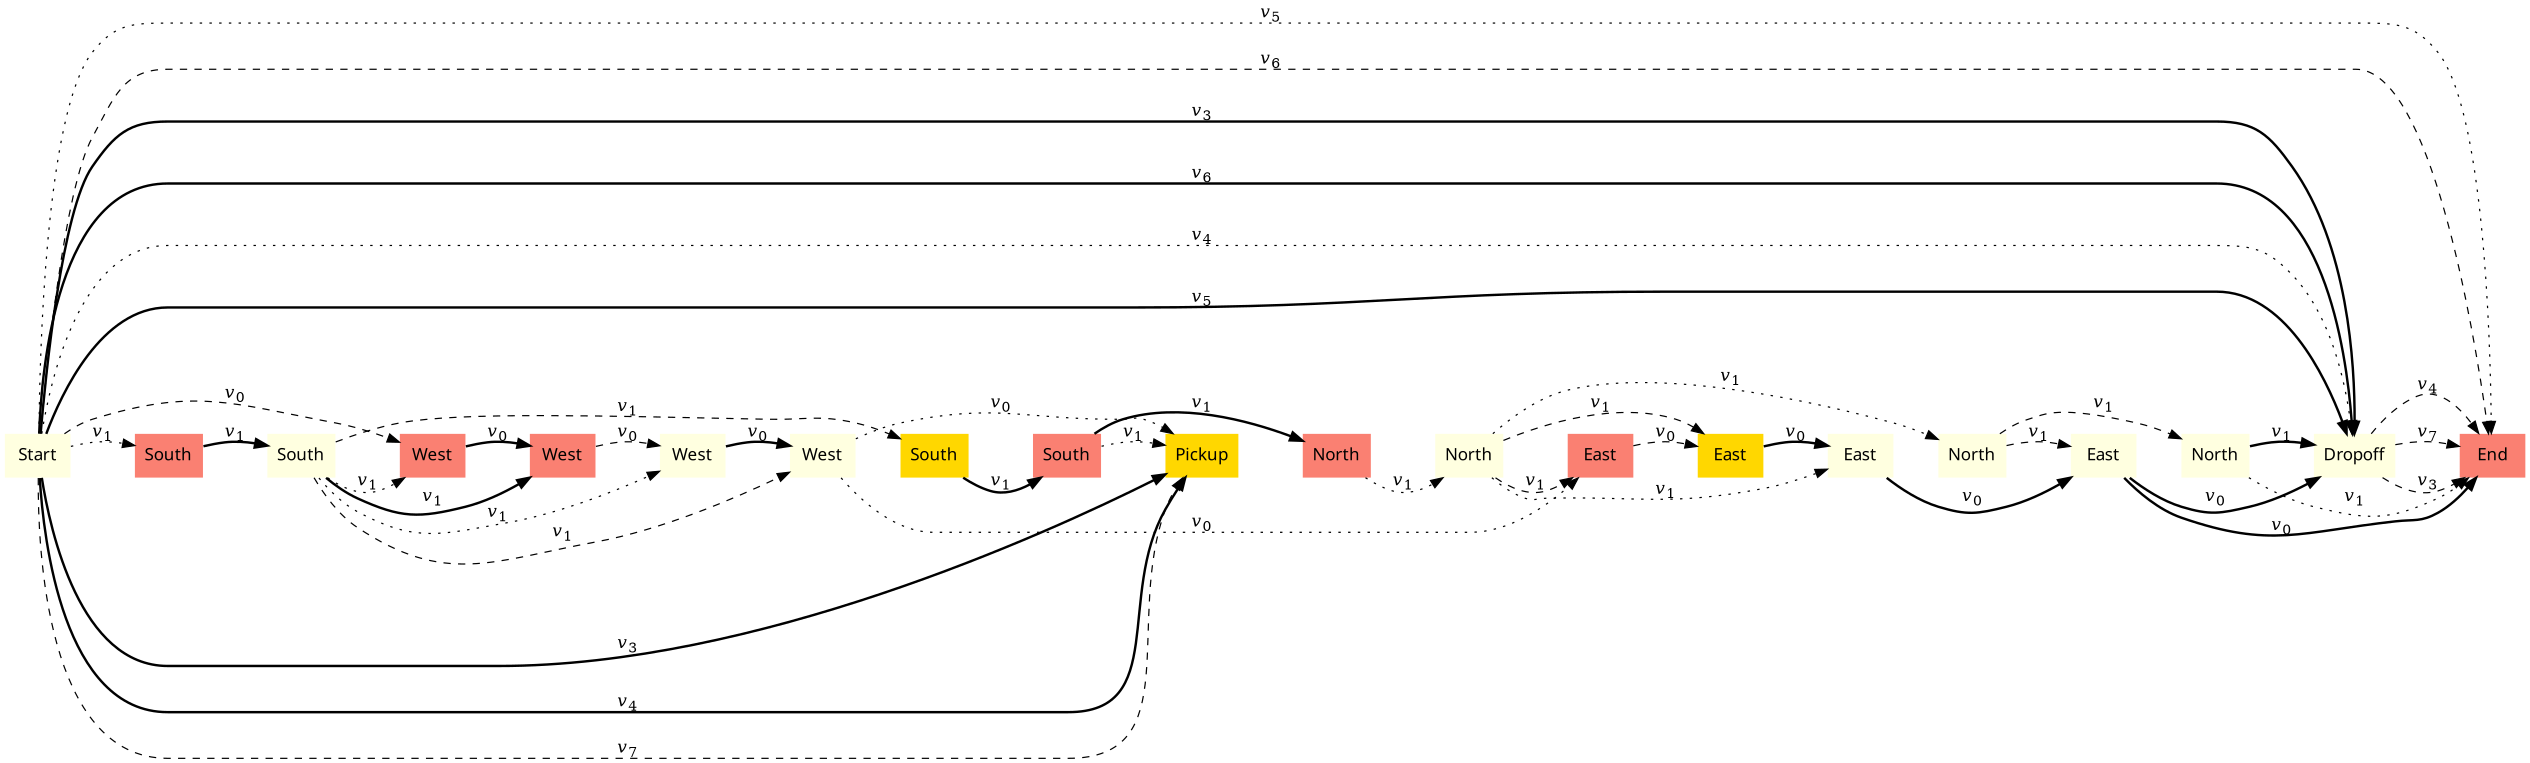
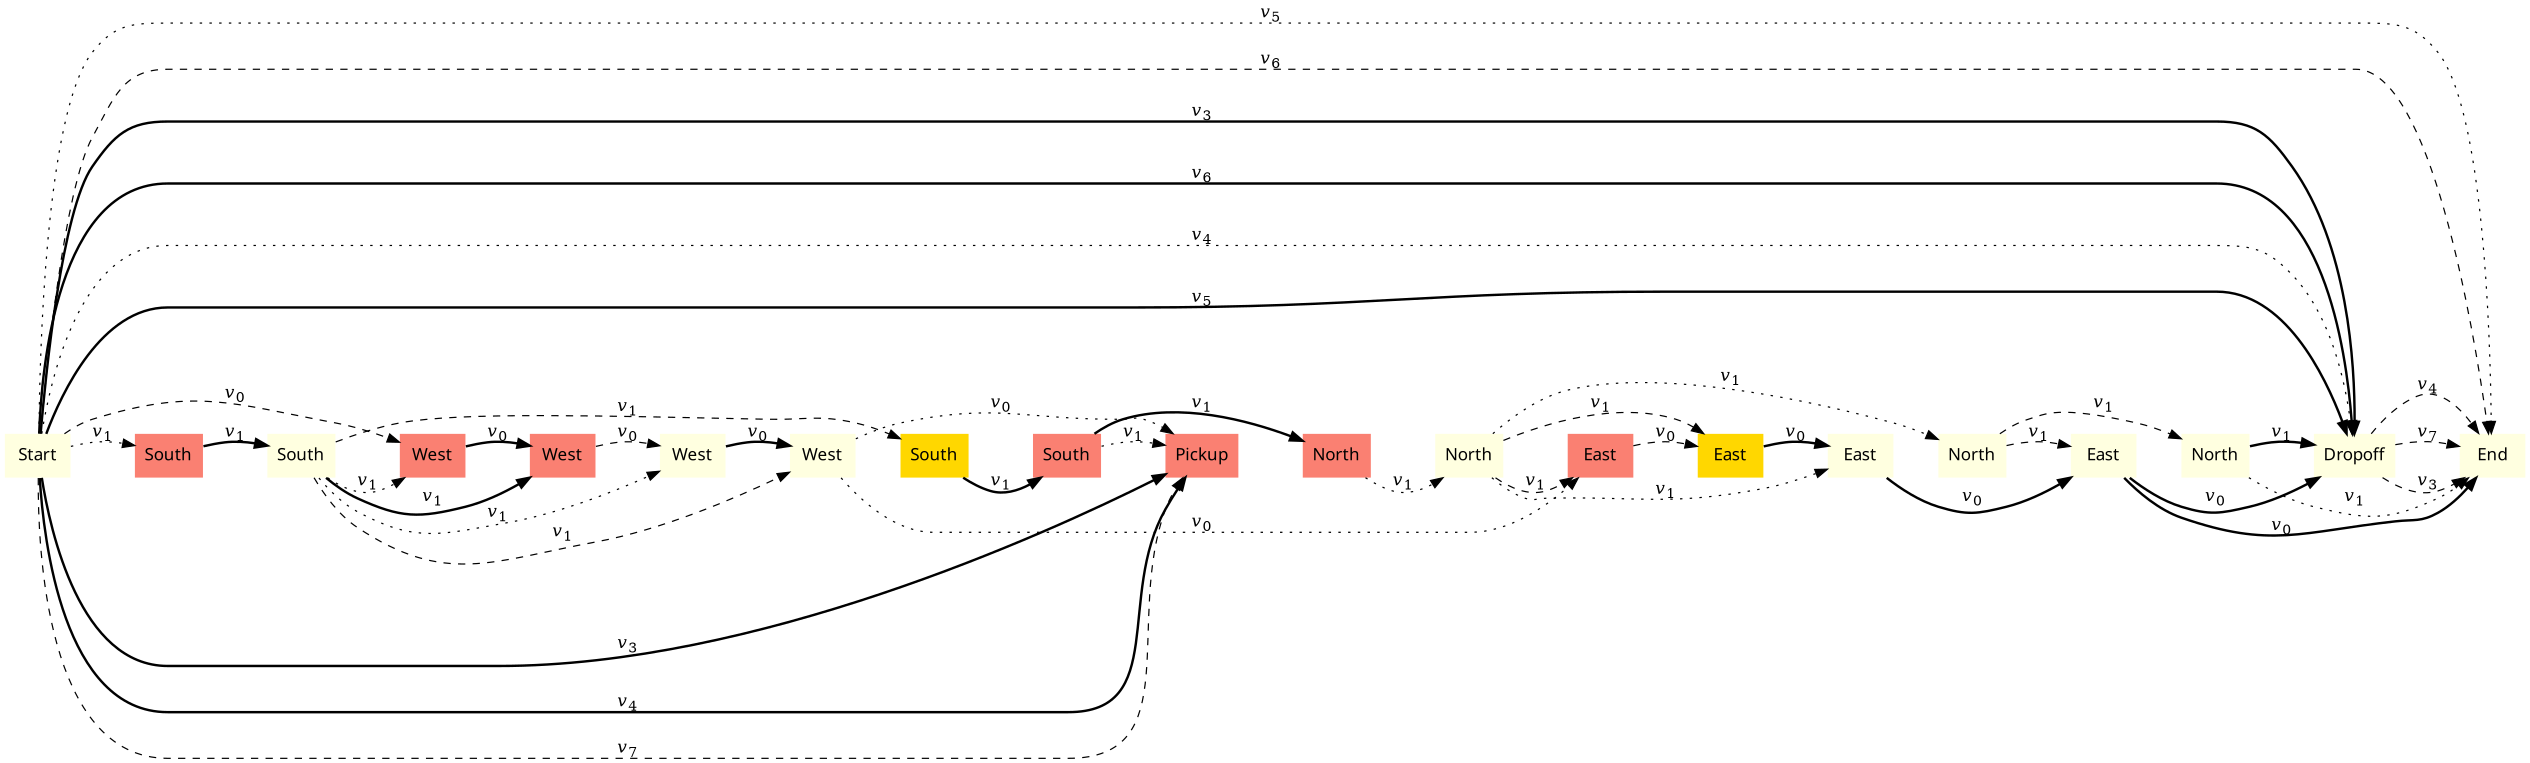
node "Pickup": fillcolor gold -> salmon
node "End": fillcolor salmon -> lightyellow
